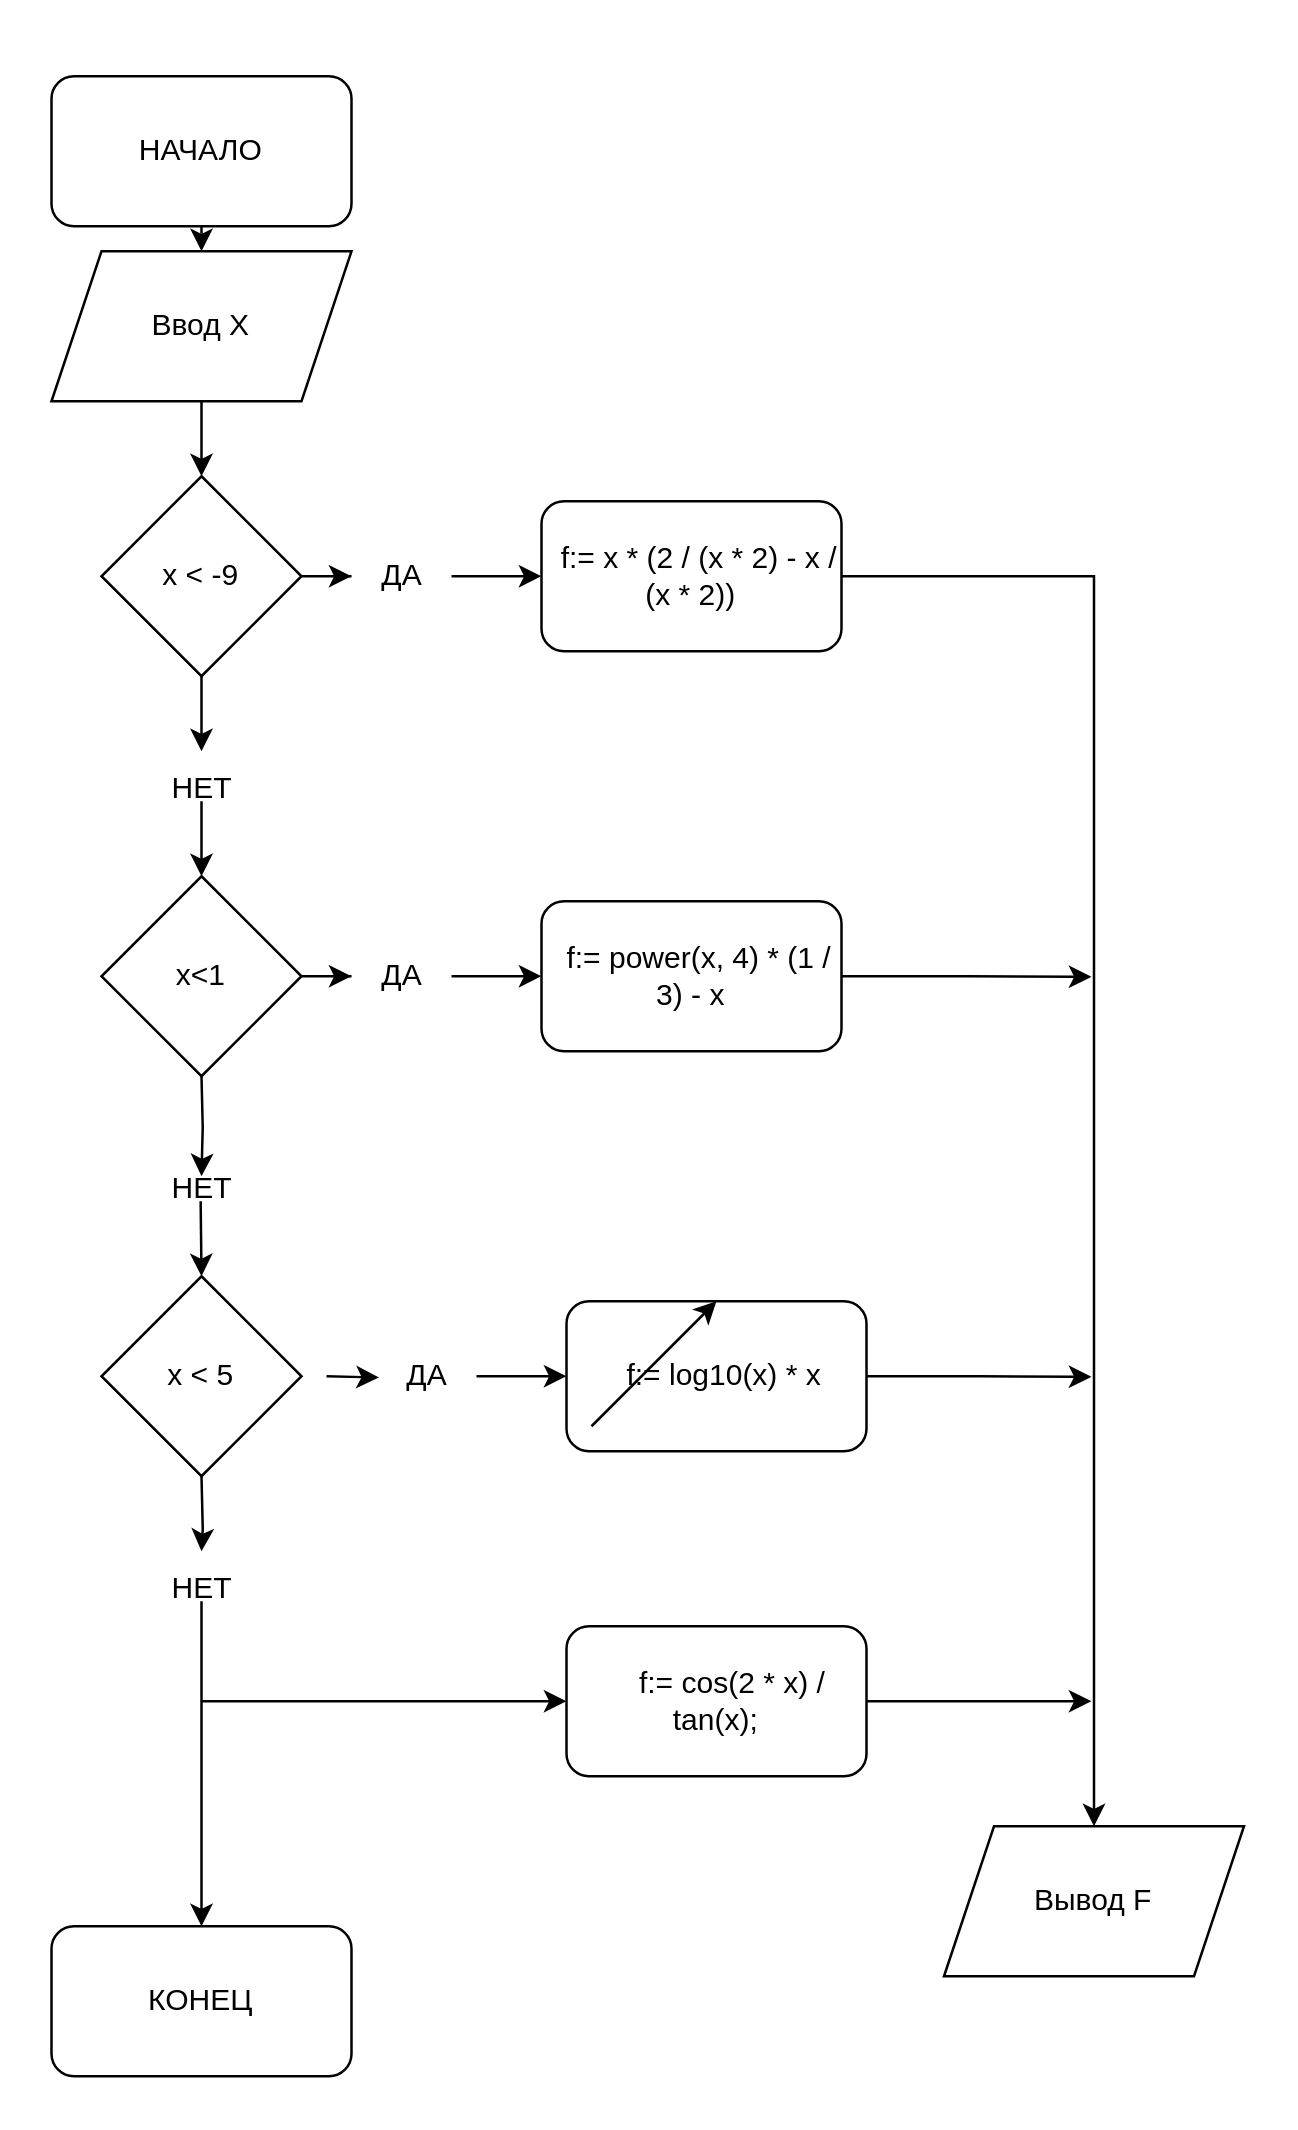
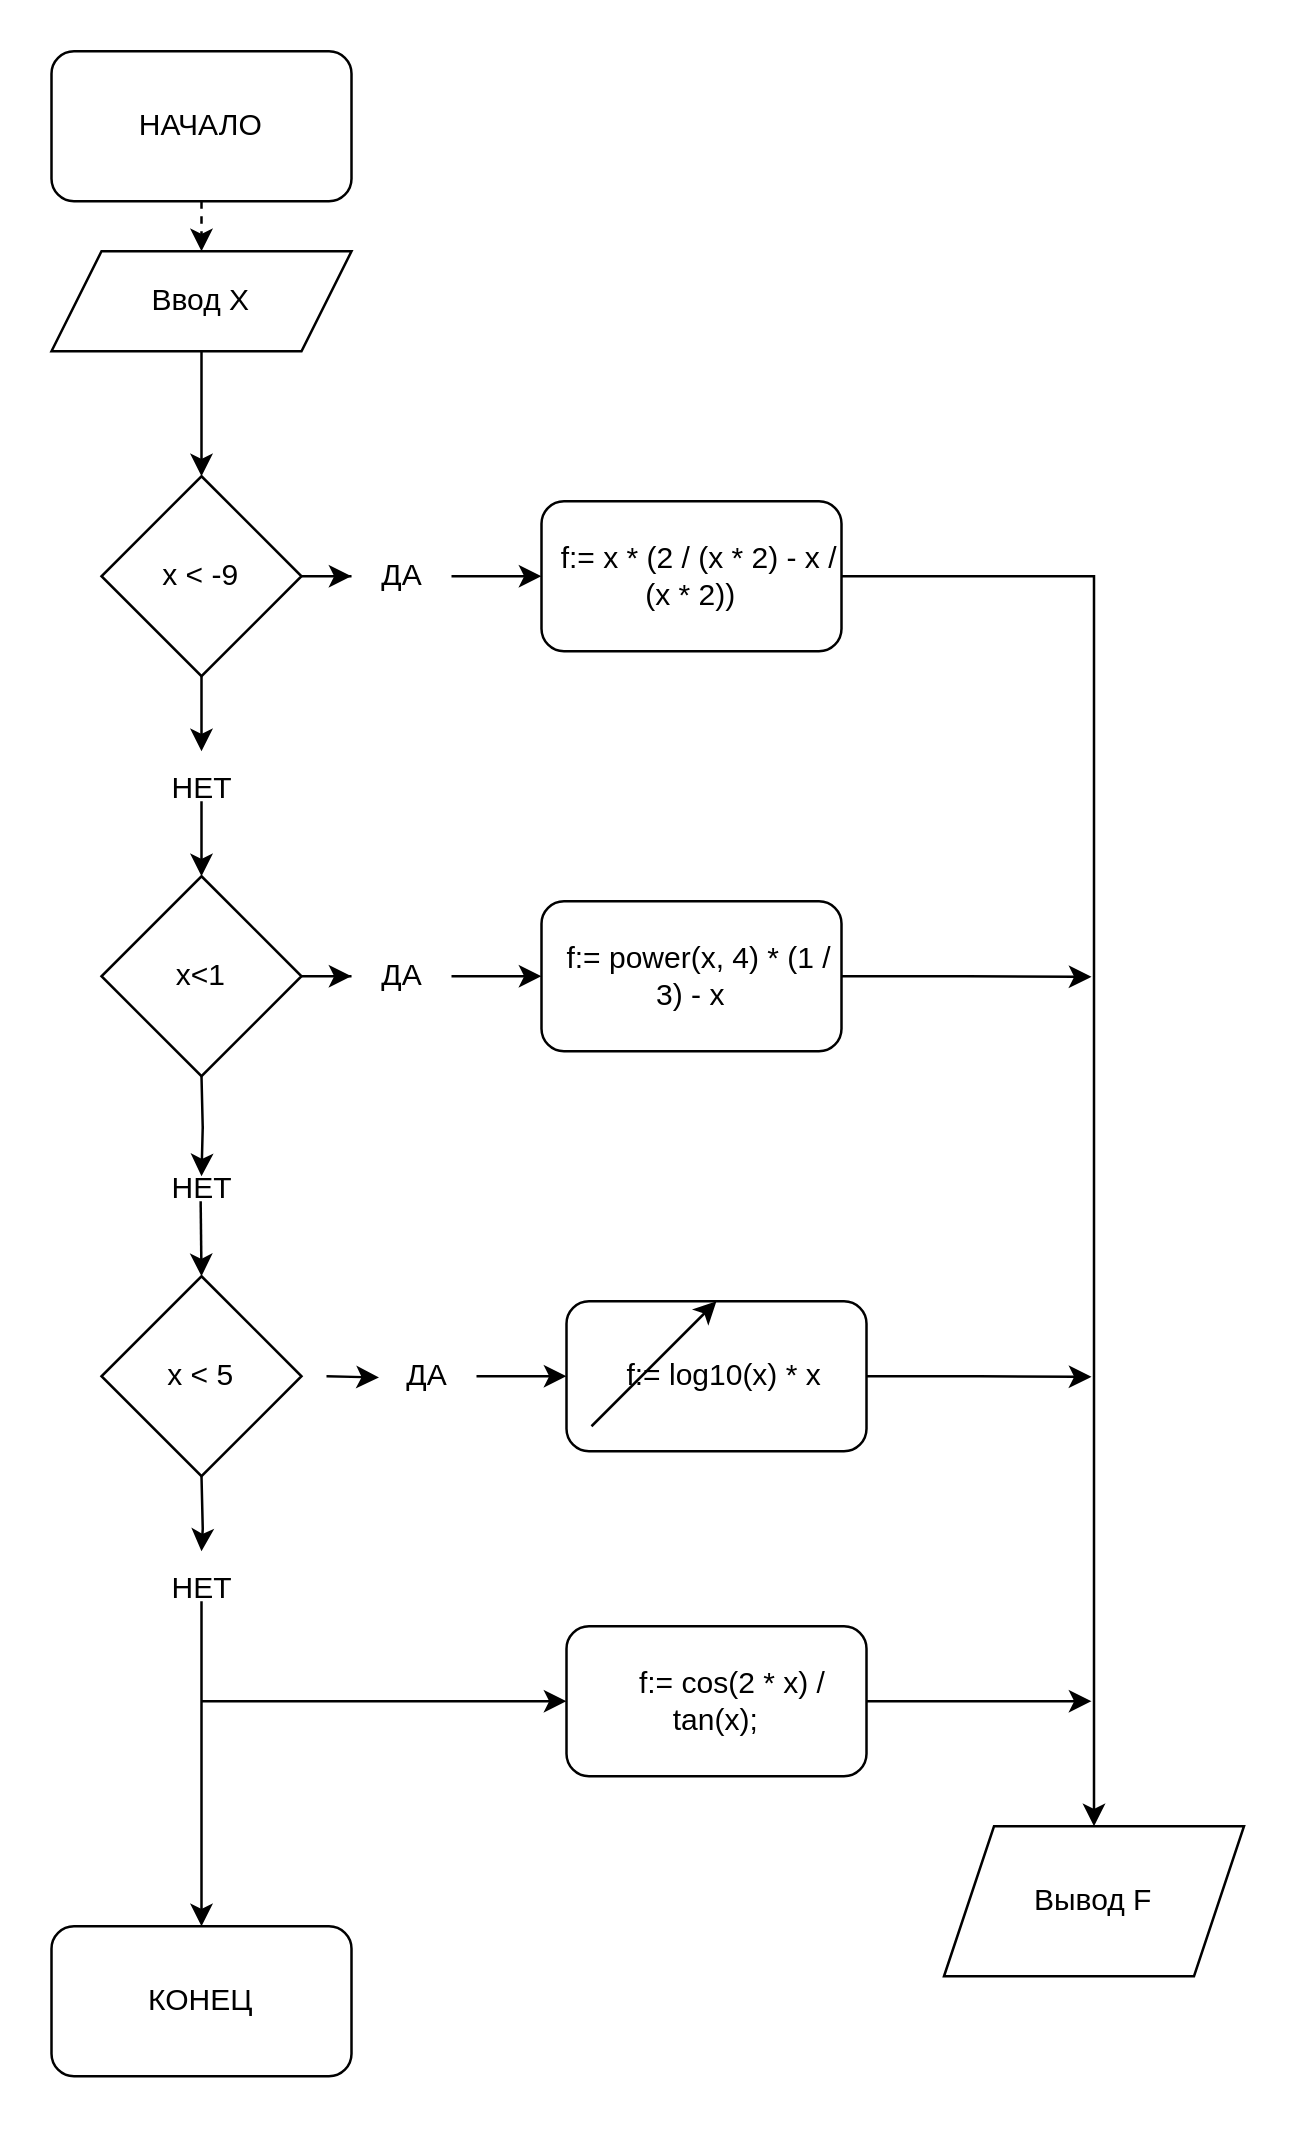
node "НАЧАЛО": moved (201, 151) -> (201, 126)
node "Ввод X": size 300x150 -> 300x100
